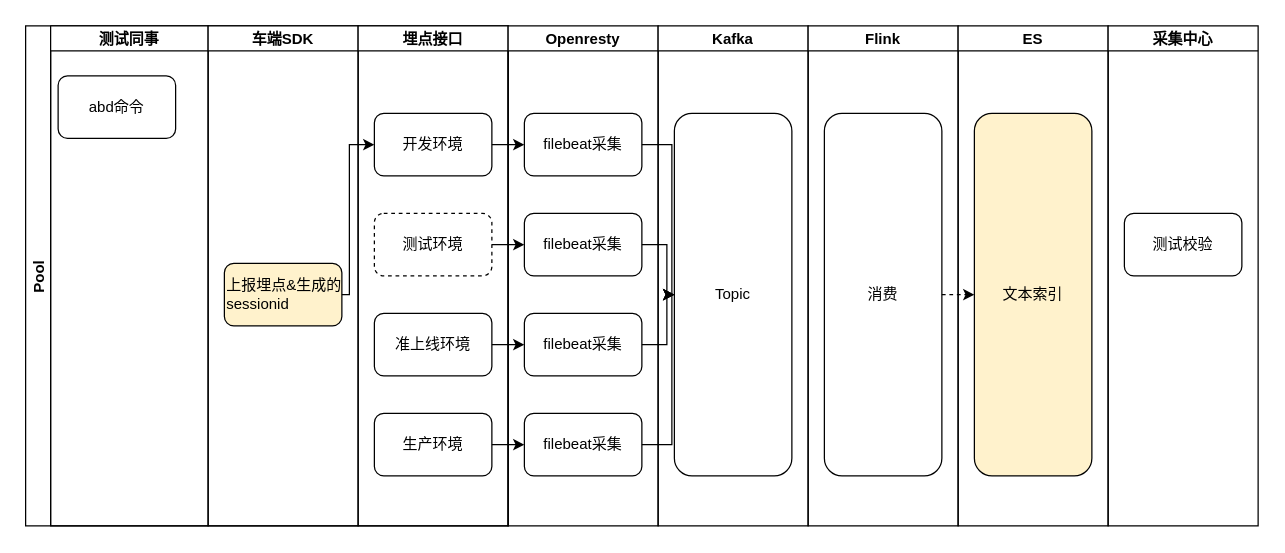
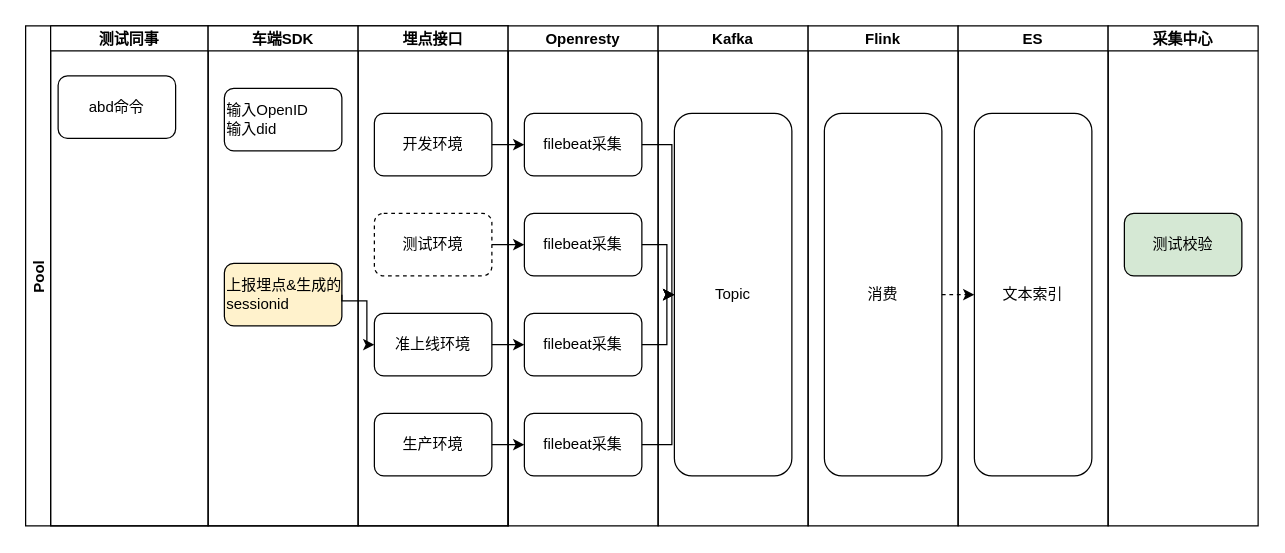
node "输入OpenID 输入did": added
edge "上报埋点&生成的sessionid" -> "开发环境": removed
node "测试校验": fillcolor #ffffff -> #d5e8d4
node "文本索引": fillcolor #fff2cc -> #ffffff
edge "上报埋点&生成的sessionid" -> "准上线环境": added
